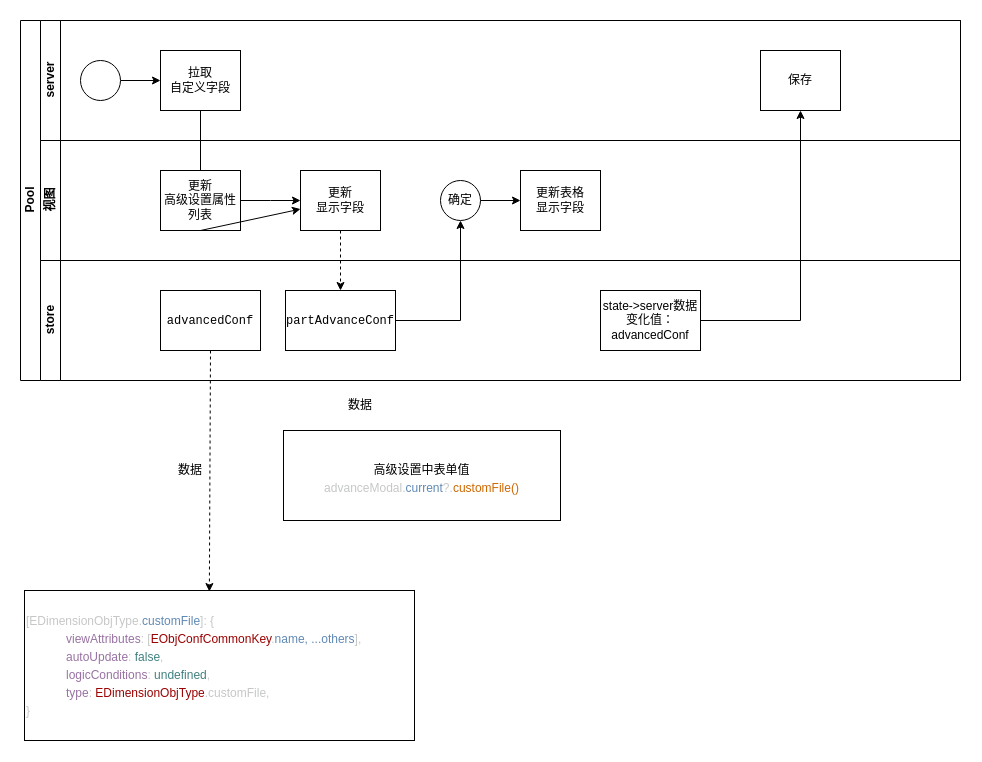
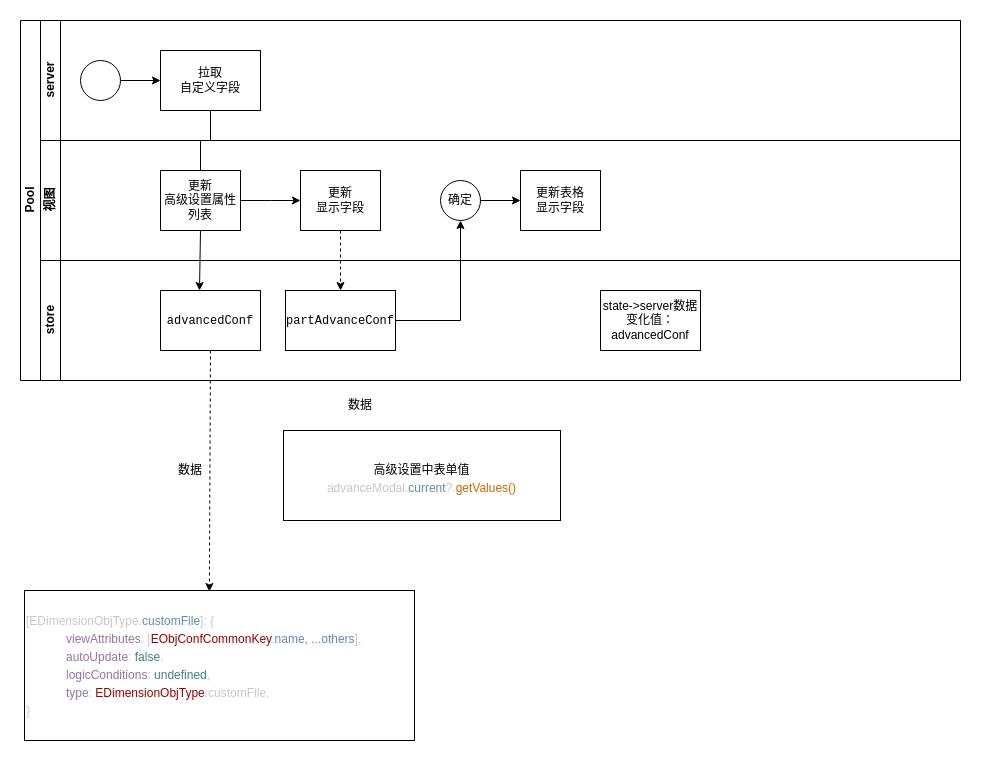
node "拉取 自定义字段": size 80x60 -> 100x60
node "保存": removed
edge "更新 高级设置属性 列表" -> "更新 显示字段": now "更新 高级设置属性 列表" -> "advancedConf"
edge "state->server数据 变化值：advancedConf" -> "保存": removed
node "高级设置中表单值 advanceModal.current?.customFile()": label "高级设置中表单值 advanceModal.current?.customFile()" -> "高级设置中表单值 advanceModal.current?.getValues()"
